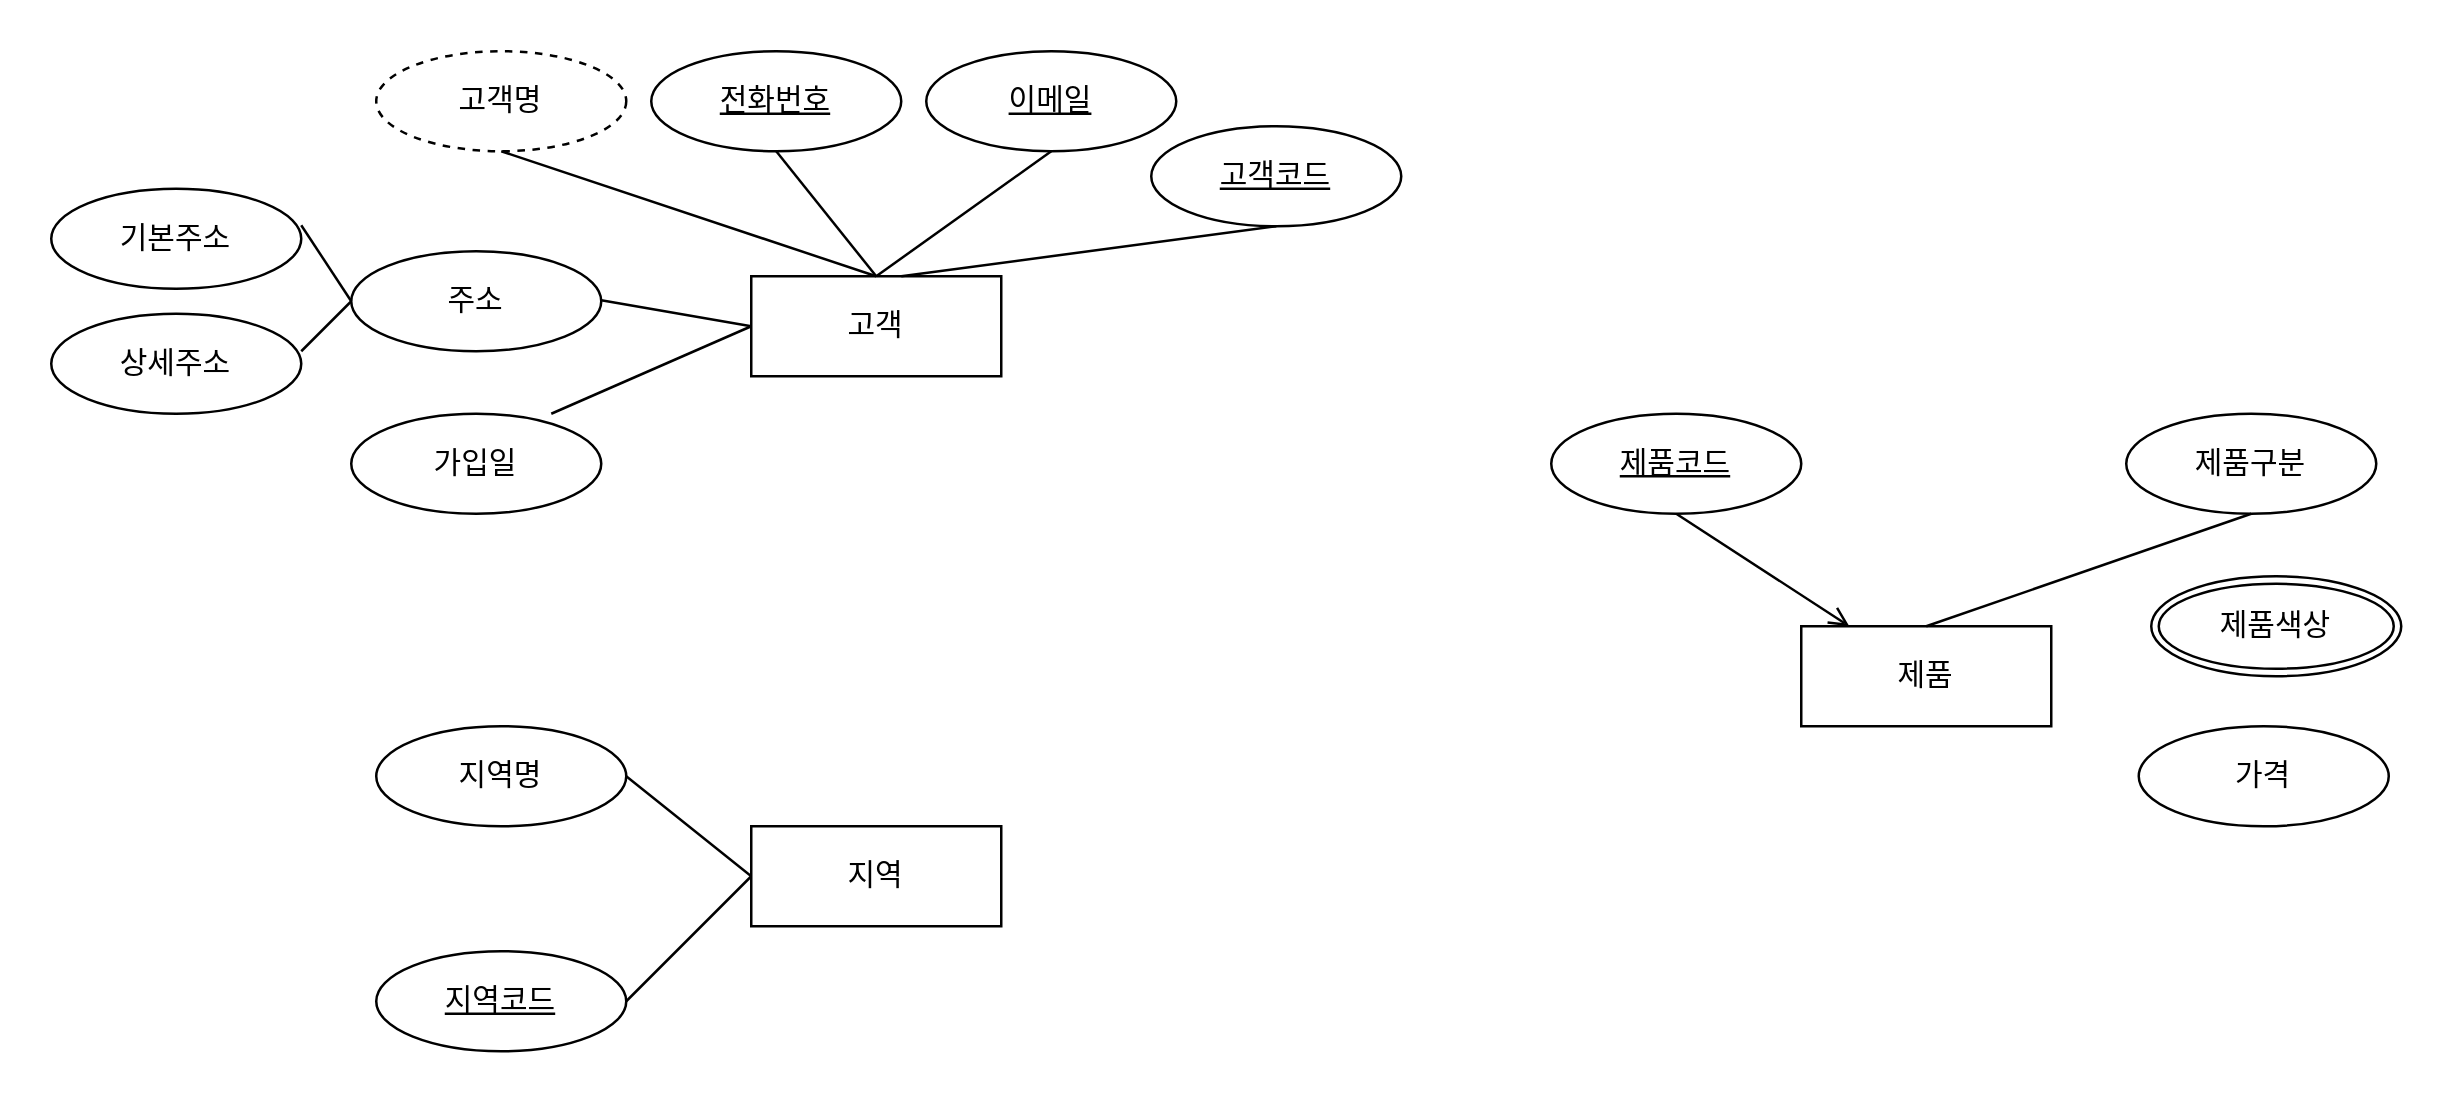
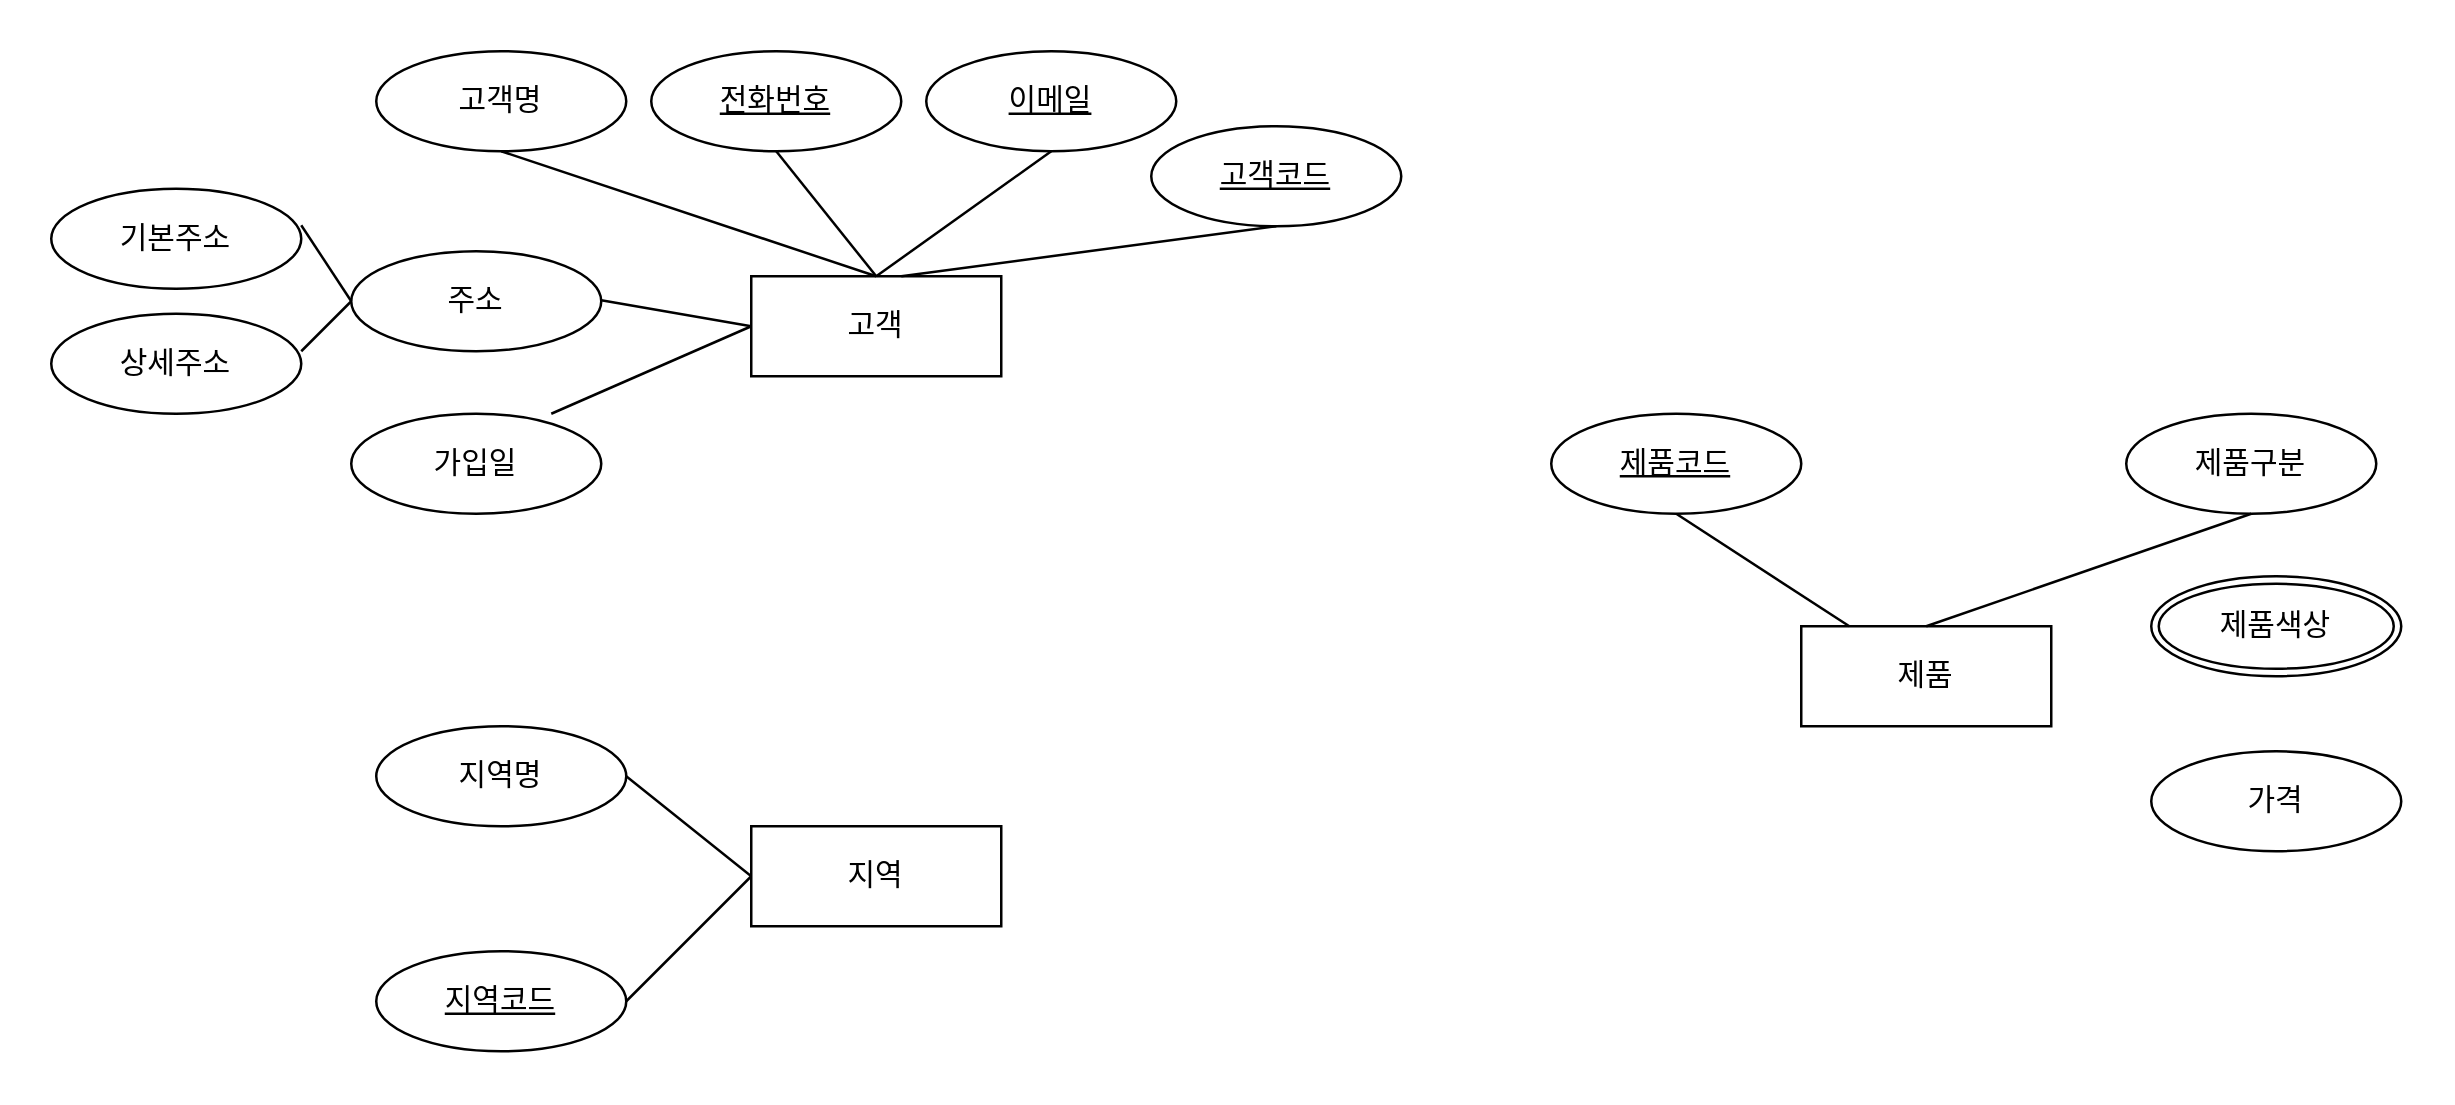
node "고객명": style dashed -> solid
edge "제품코드" -> "제품": arrowhead open -> none
node "가격": moved (2264, 776) -> (2276, 801)
